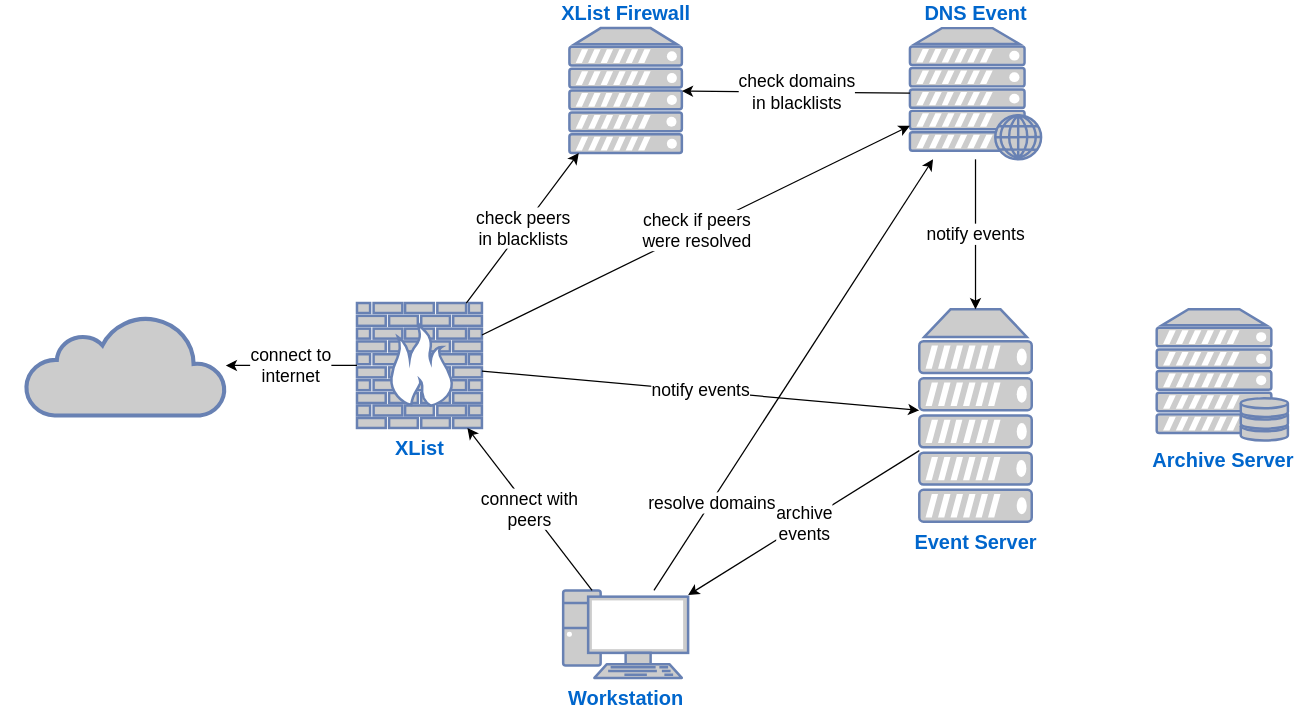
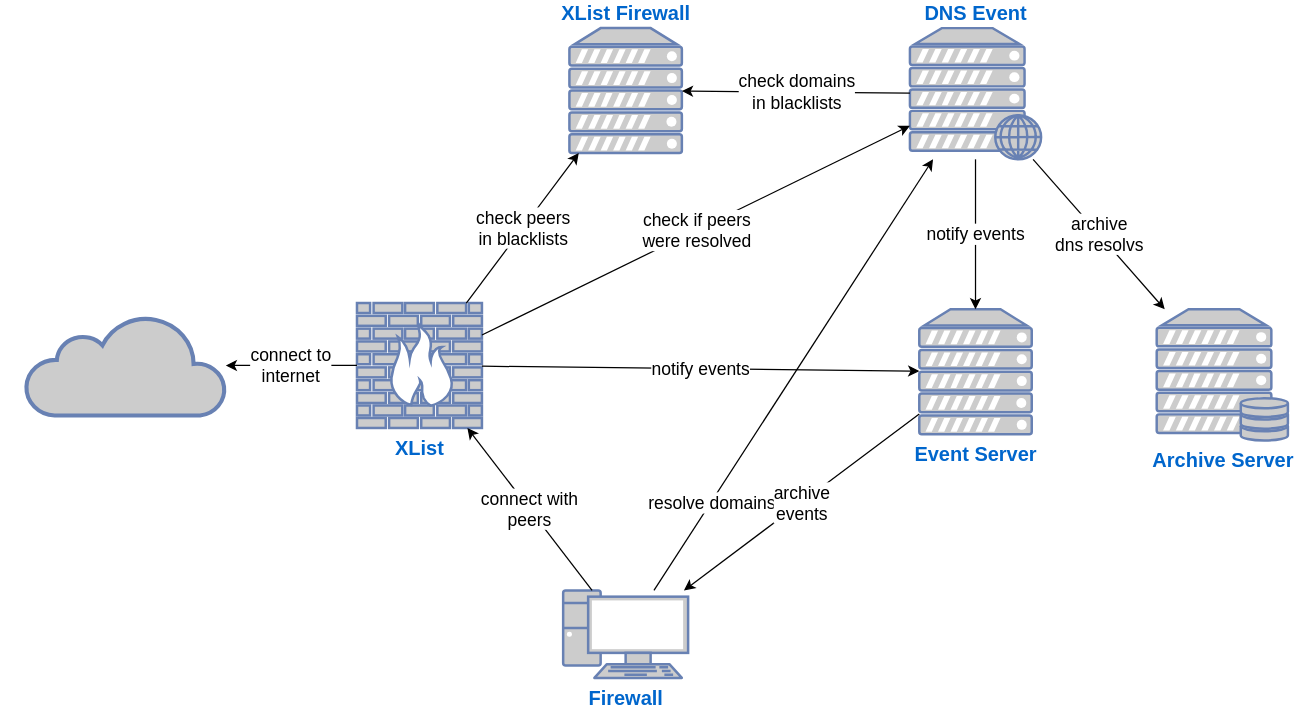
edge "DNS Event" -> "Archive Server": added, label "archivedns resolvs"
node "Event Server": size 113x213 -> 113x125
node "Workstation": label "Workstation" -> "Firewall"
